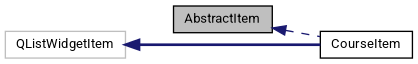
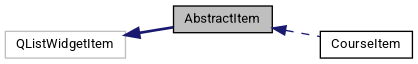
edge "CourseItem" -> "QListWidgetItem": now "AbstractItem" -> "QListWidgetItem"
